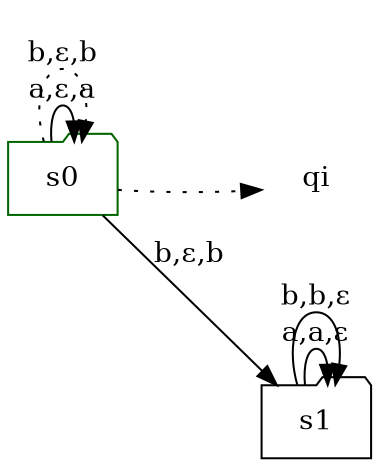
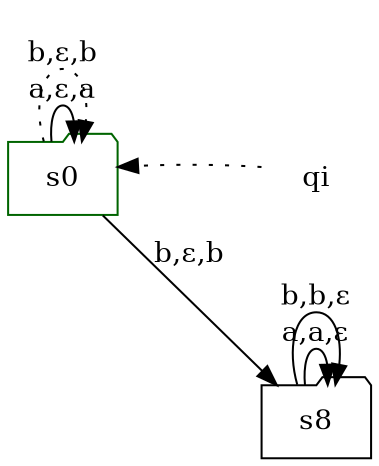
edge "s0" -> "qi": reversed
node "s1": label "s1" -> "s8"
